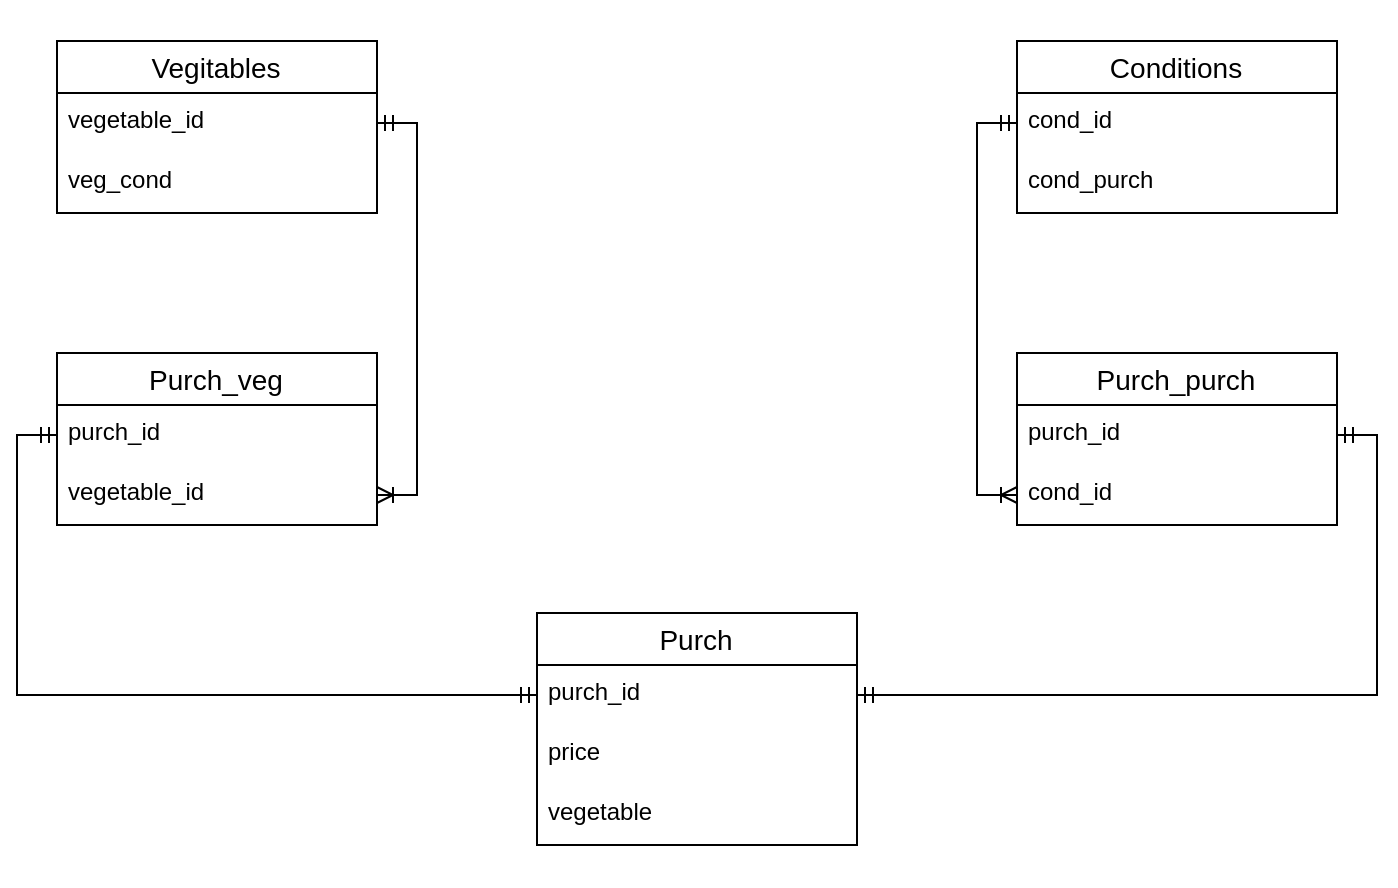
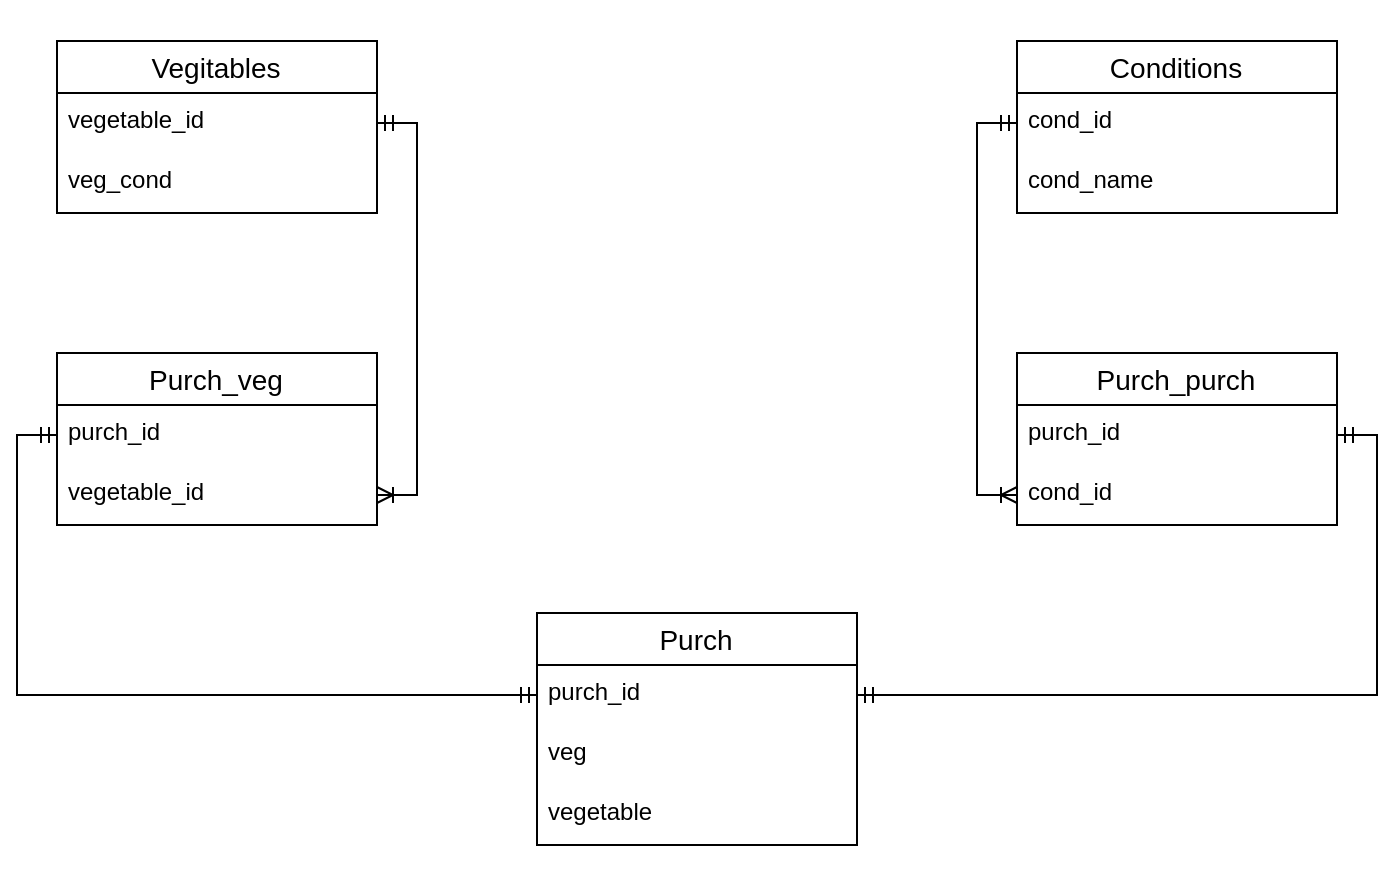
node "cond_purch": label "cond_purch" -> "cond_name"
node "price": label "price" -> "veg"
